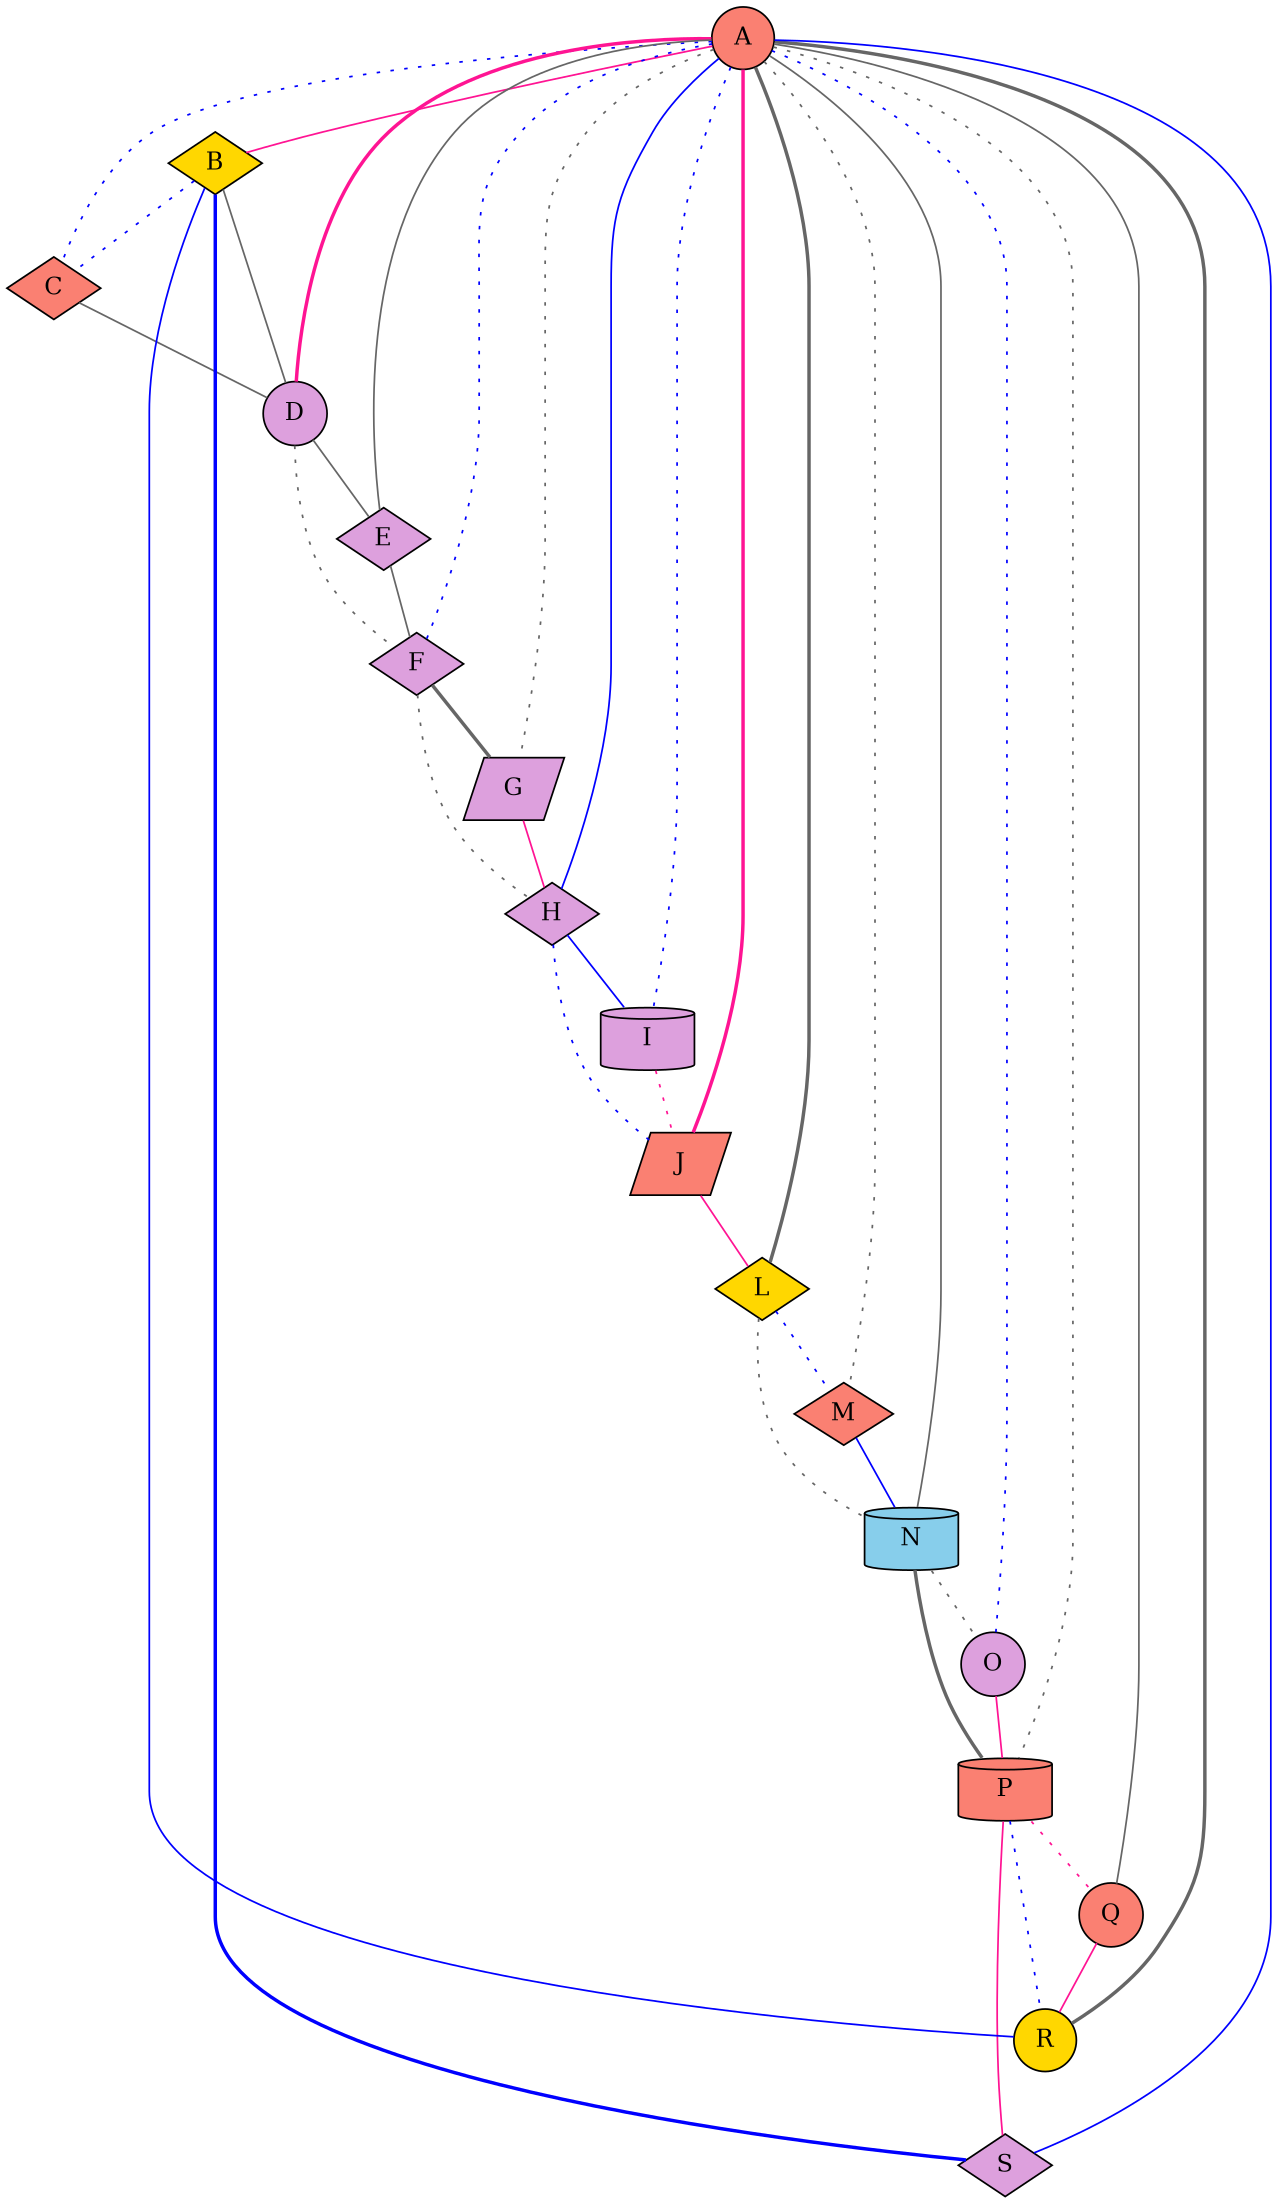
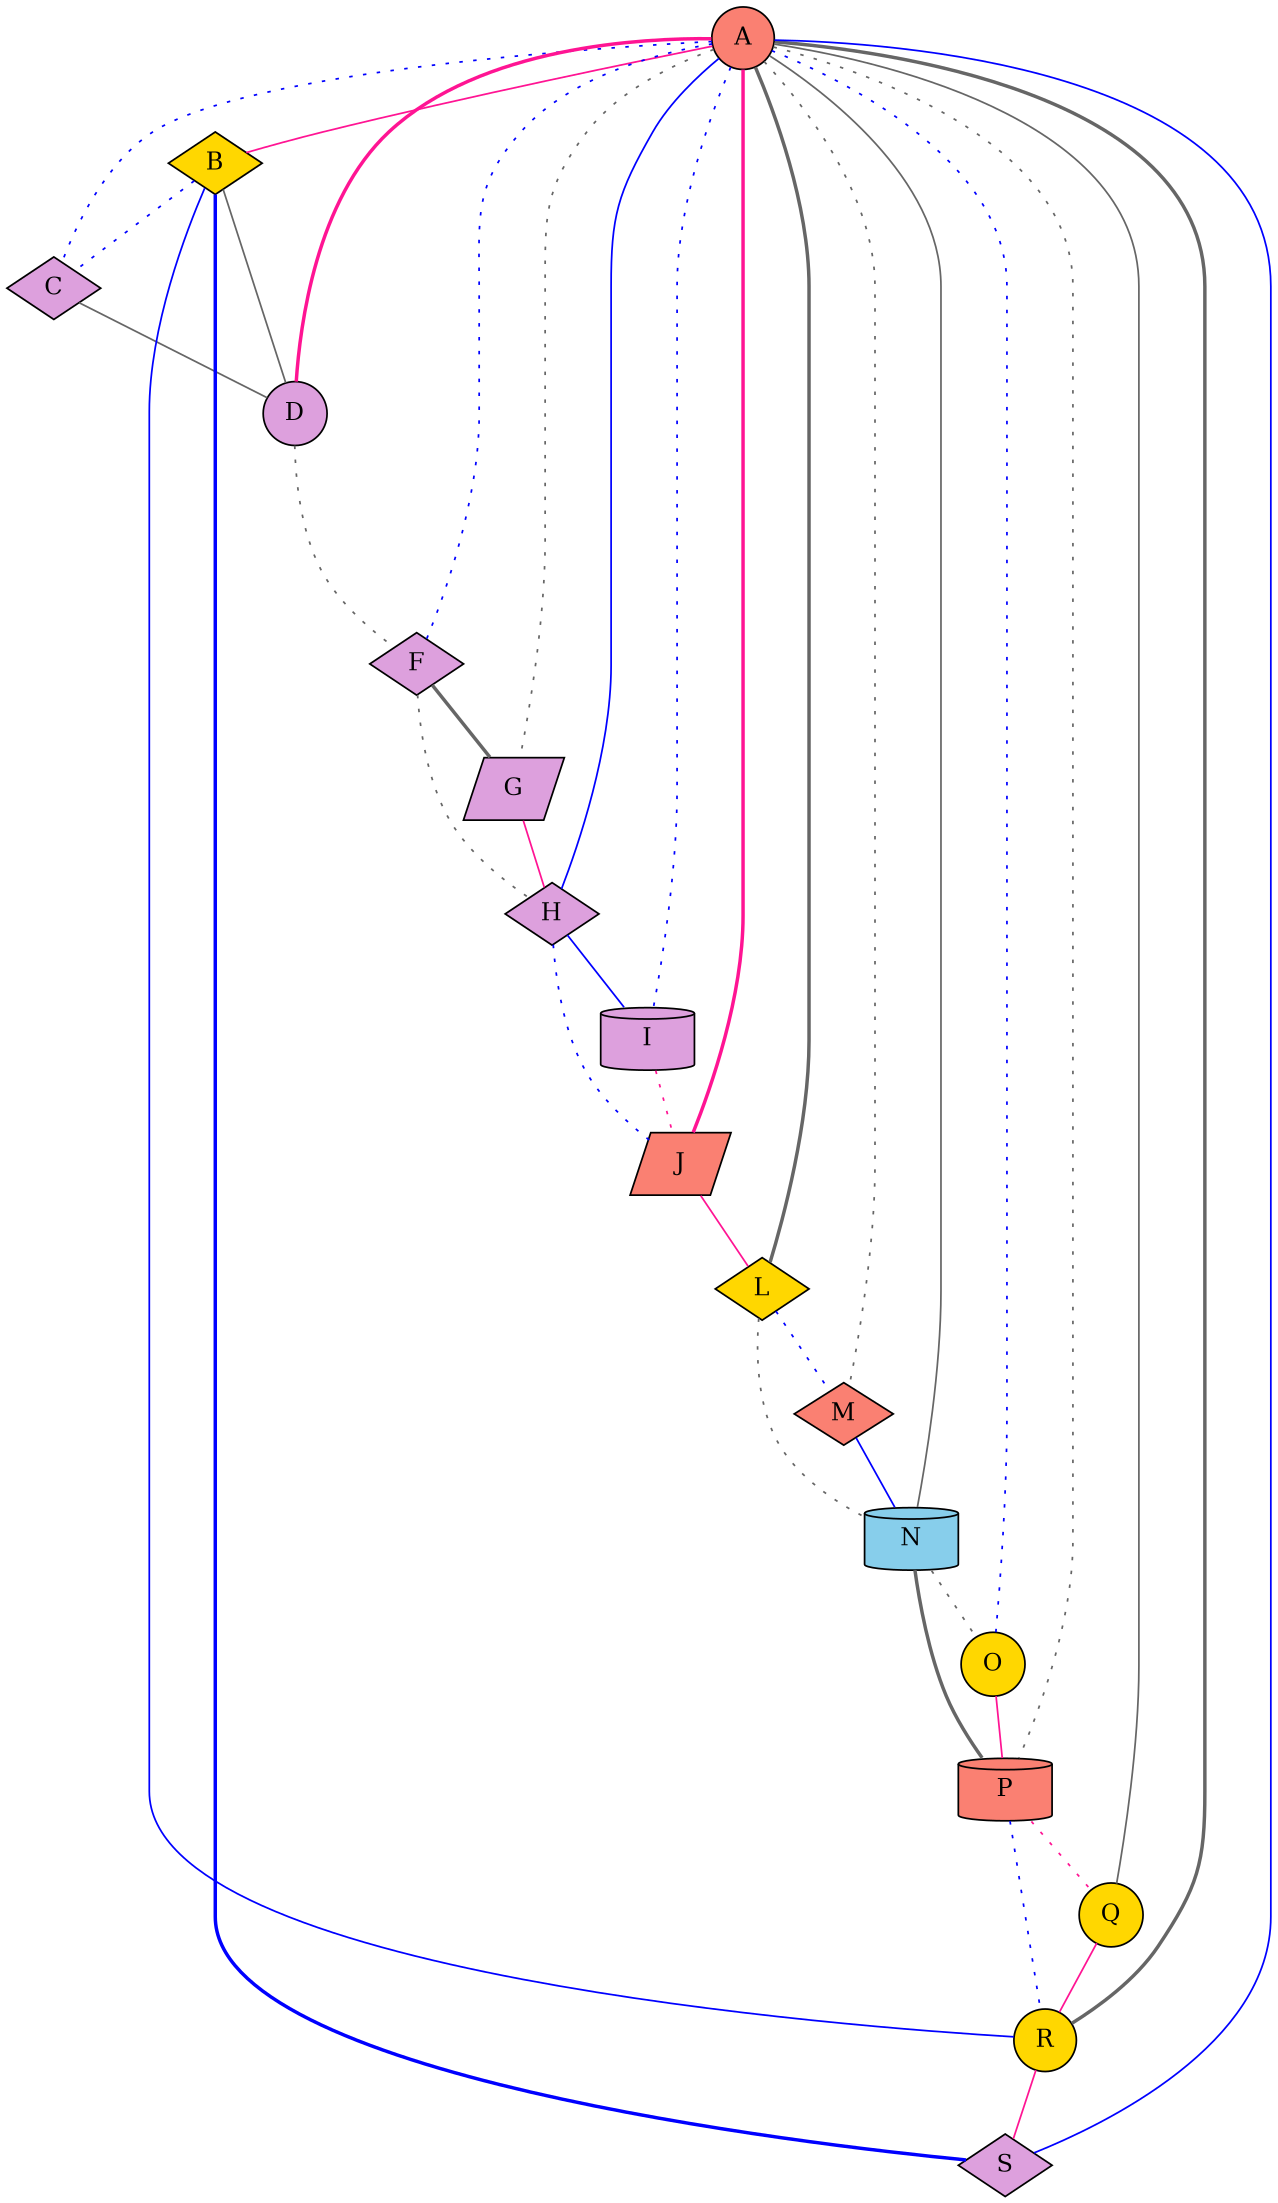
node "C": fillcolor salmon -> plum
node "E": removed
node "O": fillcolor plum -> gold
node "Q": fillcolor salmon -> gold
edge "P" -- "S": now "R" -- "S"
